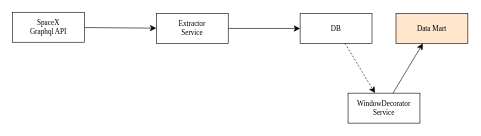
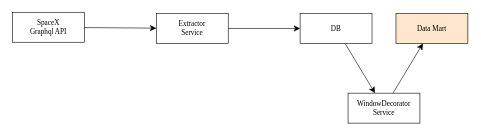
edge "DB" -> "WindowDecorator Service": style dashed -> solid
